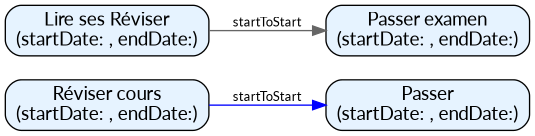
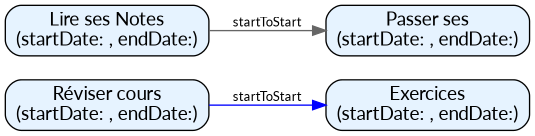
node "Lire ses Réviser (startDate: , endDate:)": label "Lire ses Réviser (startDate: , endDate:)" -> "Lire ses Notes (startDate: , endDate:)"
node "Passer examen (startDate: , endDate:)": label "Passer examen (startDate: , endDate:)" -> "Passer ses (startDate: , endDate:)"
node "Passer (startDate: , endDate:)": label "Passer (startDate: , endDate:)" -> "Exercices (startDate: , endDate:)"
